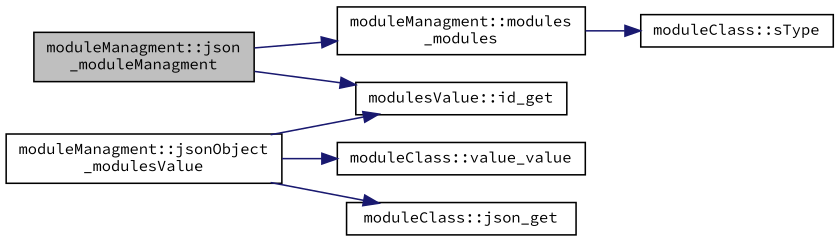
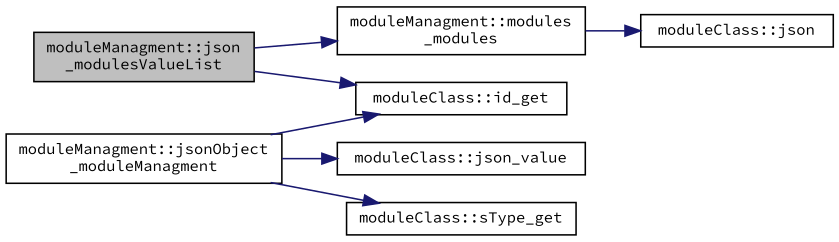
node "moduleClass::sType": label "moduleClass::sType" -> "moduleClass::json"
node "moduleManagment::json _moduleManagment": label "moduleManagment::json _moduleManagment" -> "moduleManagment::json _modulesValueList"
node "modulesValue::id_get": label "modulesValue::id_get" -> "moduleClass::id_get"
node "moduleManagment::jsonObject _modulesValue": label "moduleManagment::jsonObject _modulesValue" -> "moduleManagment::jsonObject _moduleManagment"
node "moduleClass::value_value": label "moduleClass::value_value" -> "moduleClass::json_value"
node "moduleClass::json_get": label "moduleClass::json_get" -> "moduleClass::sType_get"
